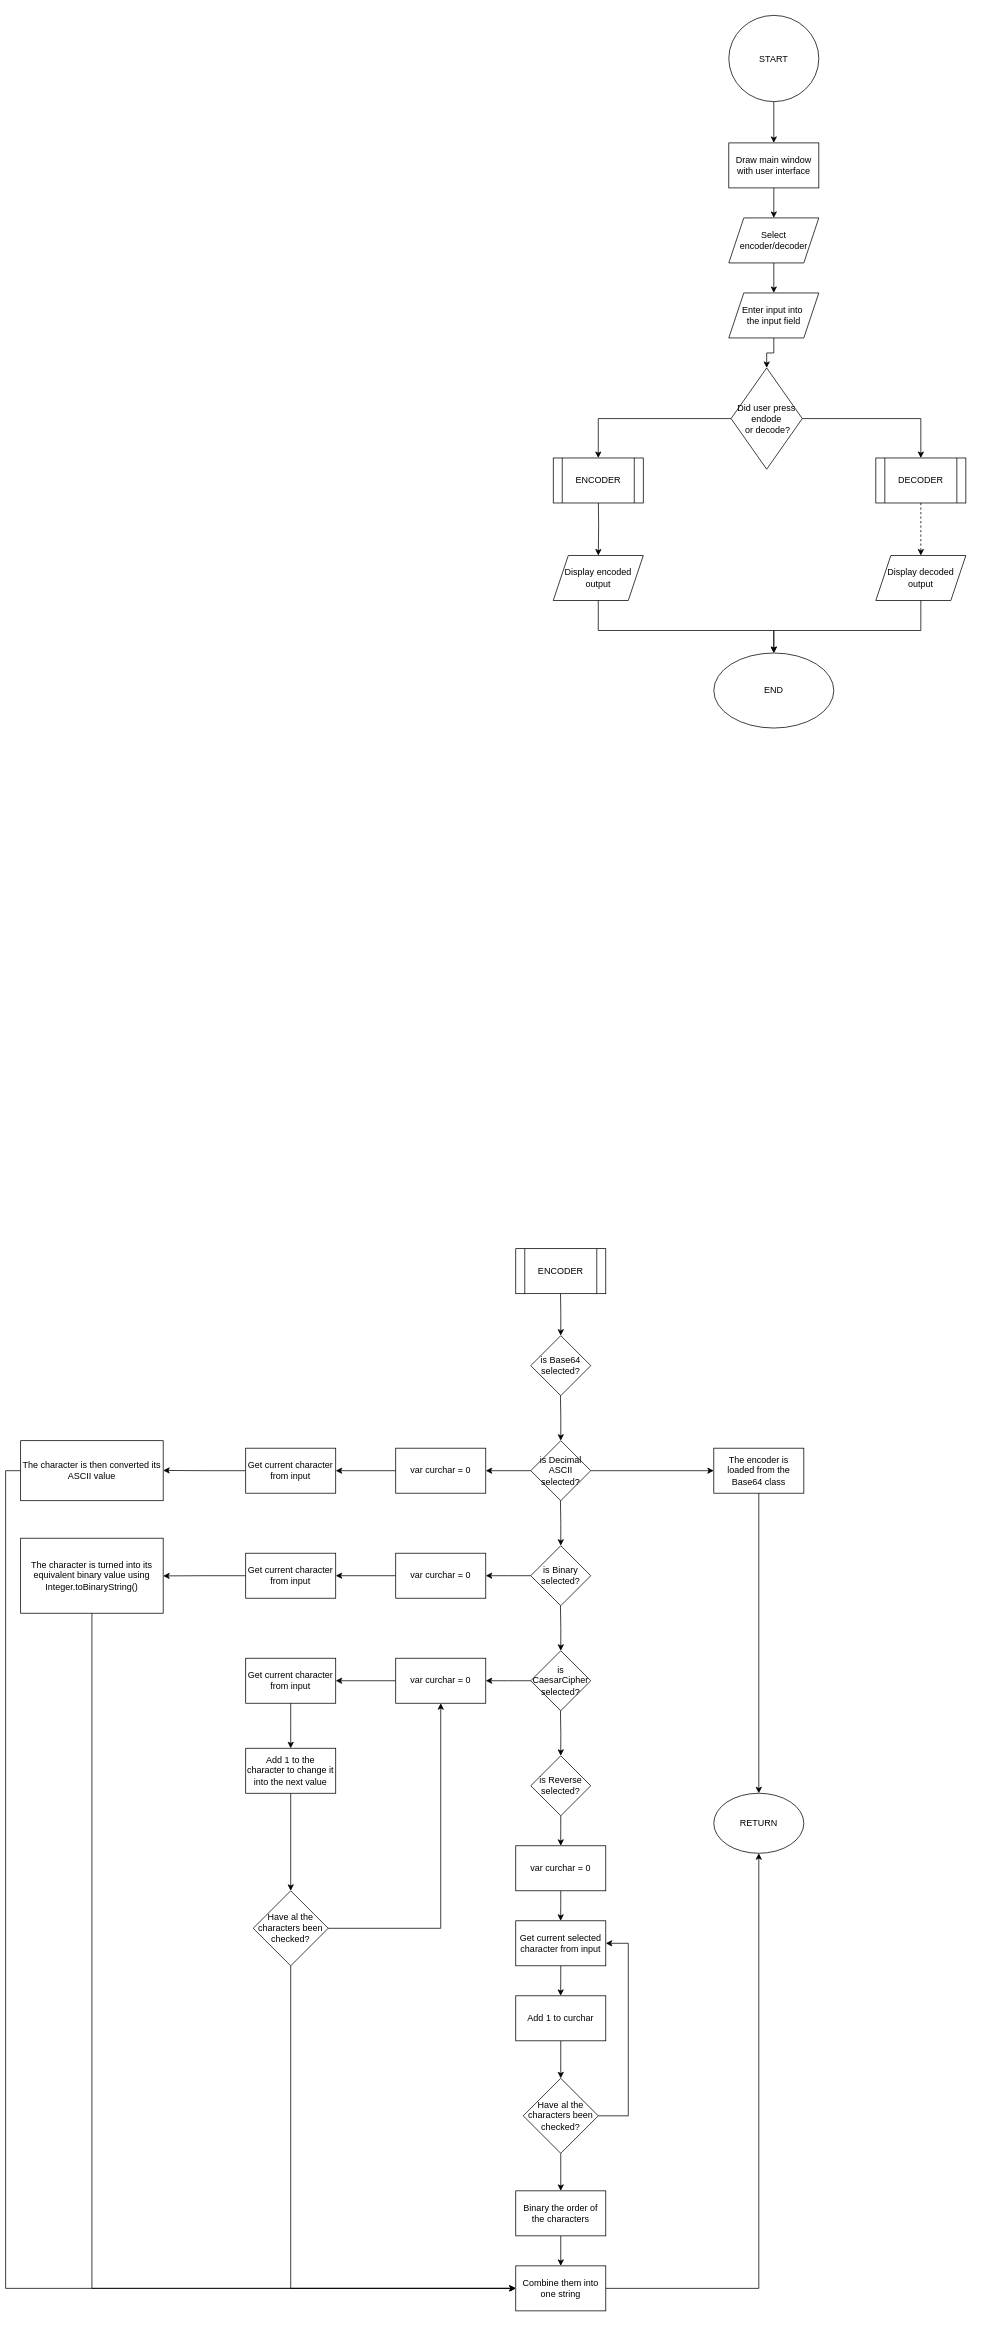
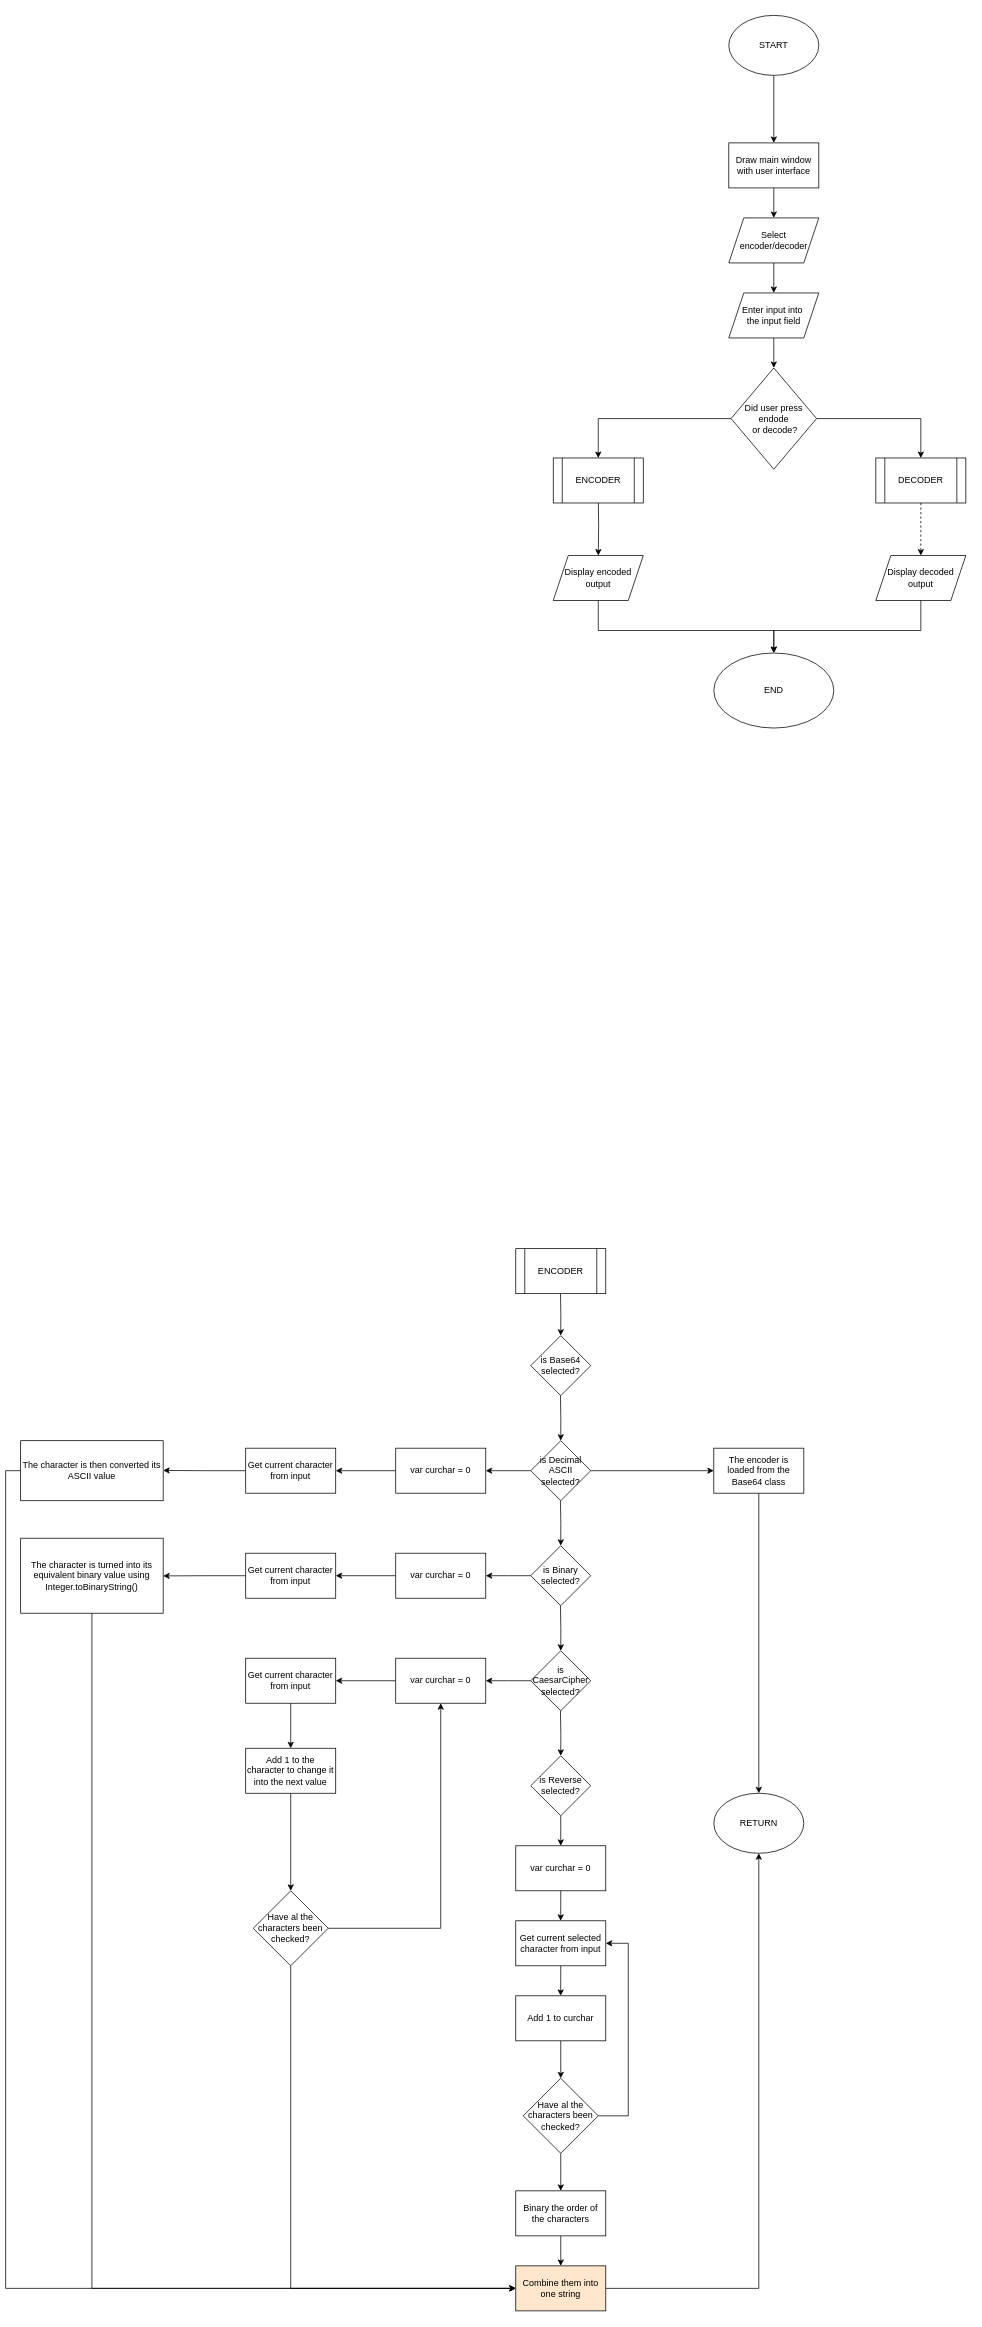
node "START": size 90x86 -> 90x60
node "Did user press endode or decode?": size 71x101 -> 86x101
node "Combine them into one string": fillcolor #ffffff -> #ffe6cc
